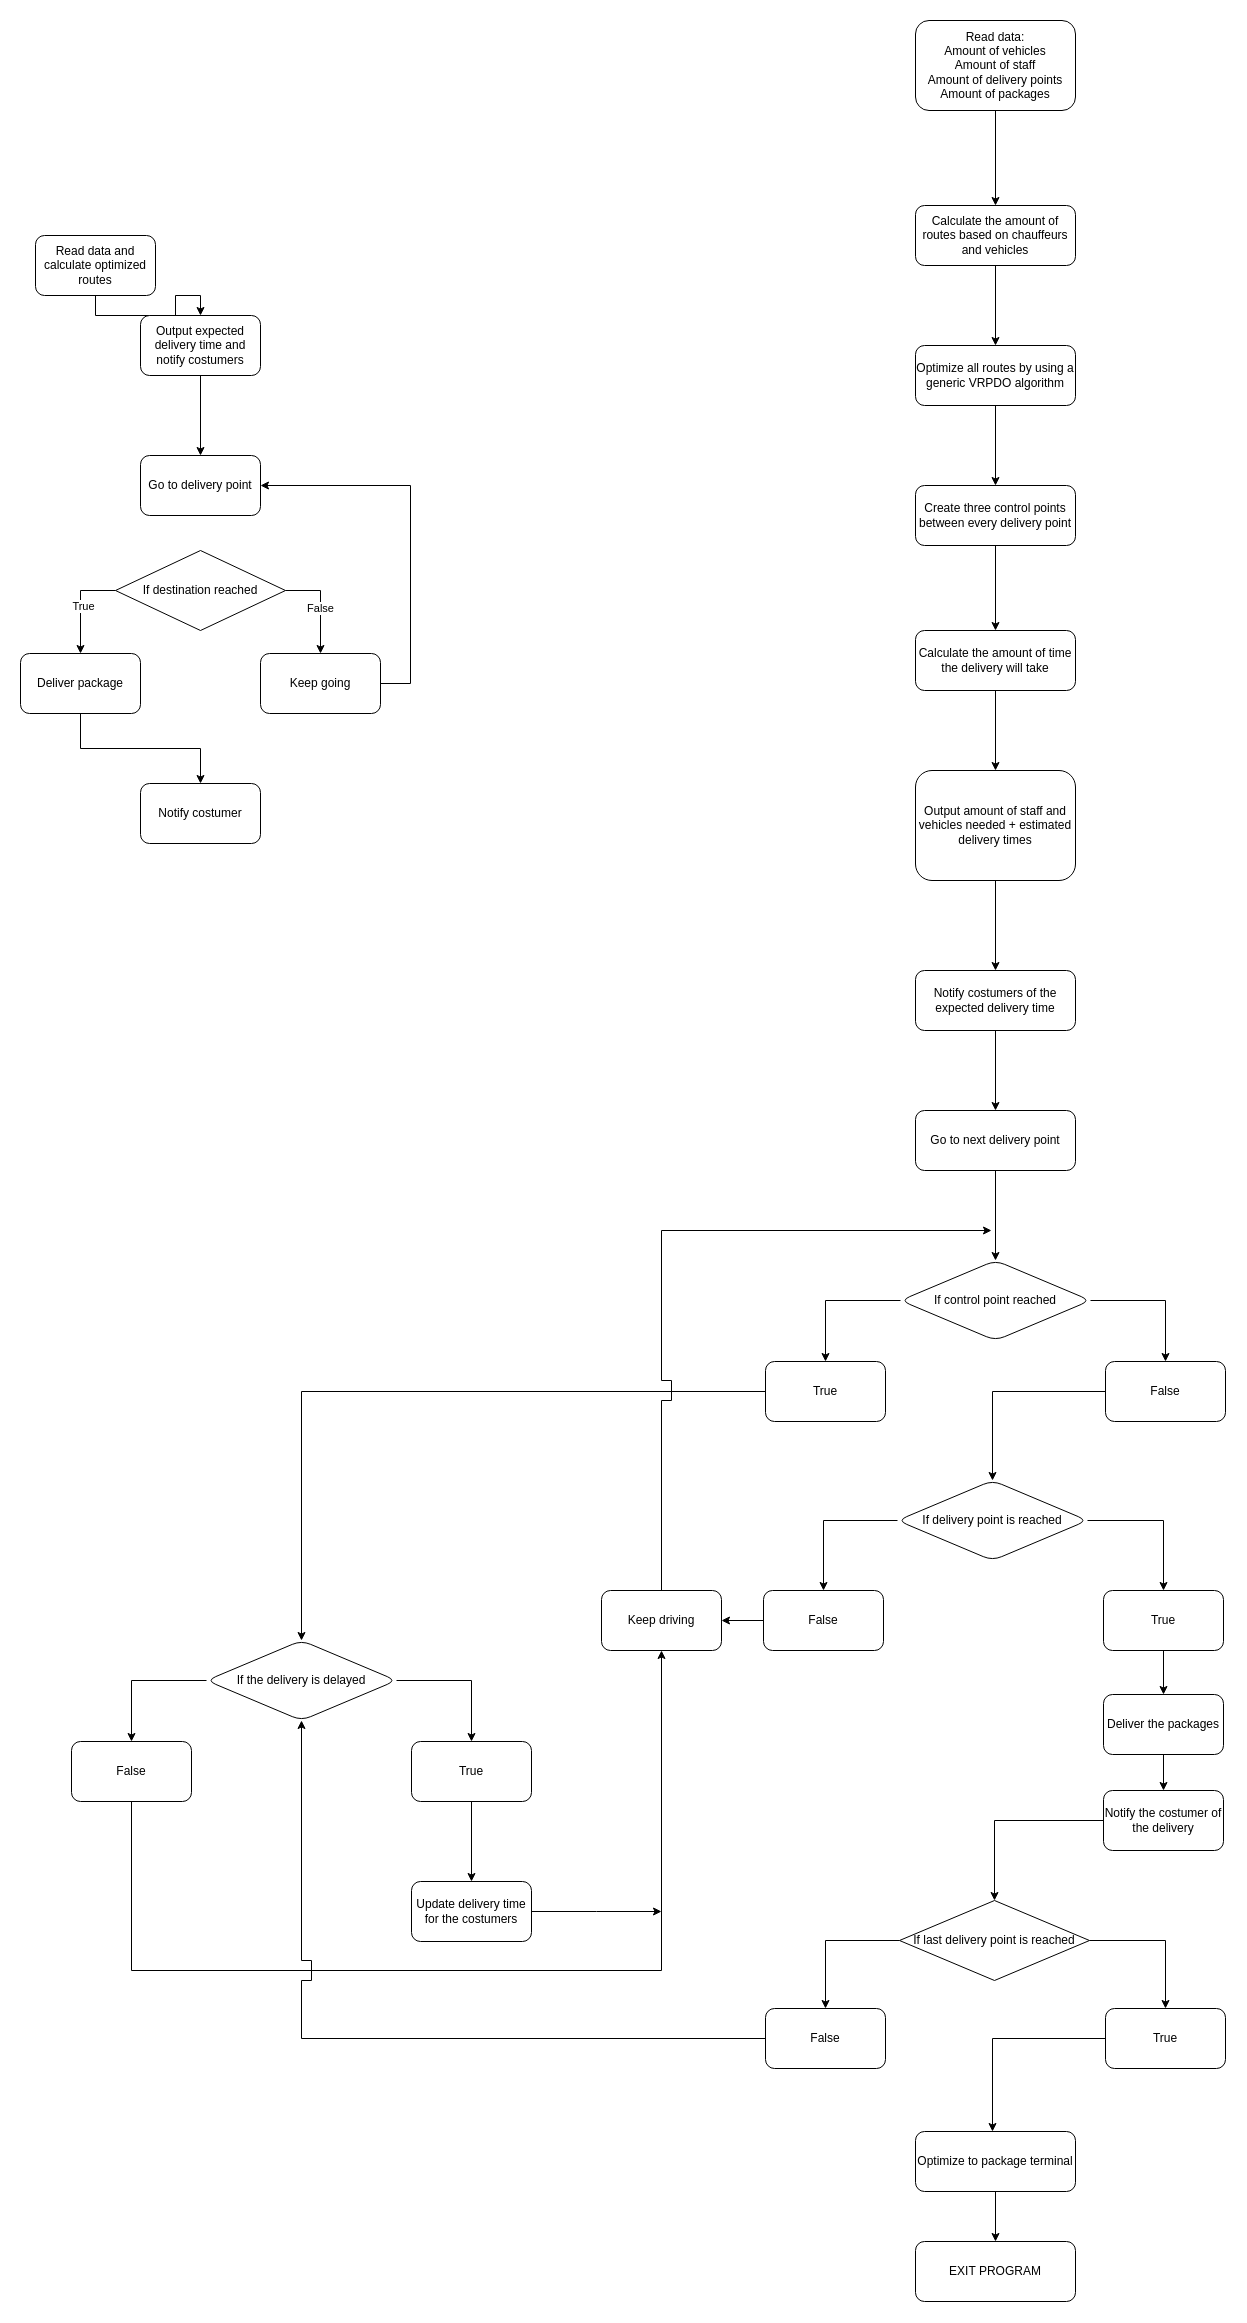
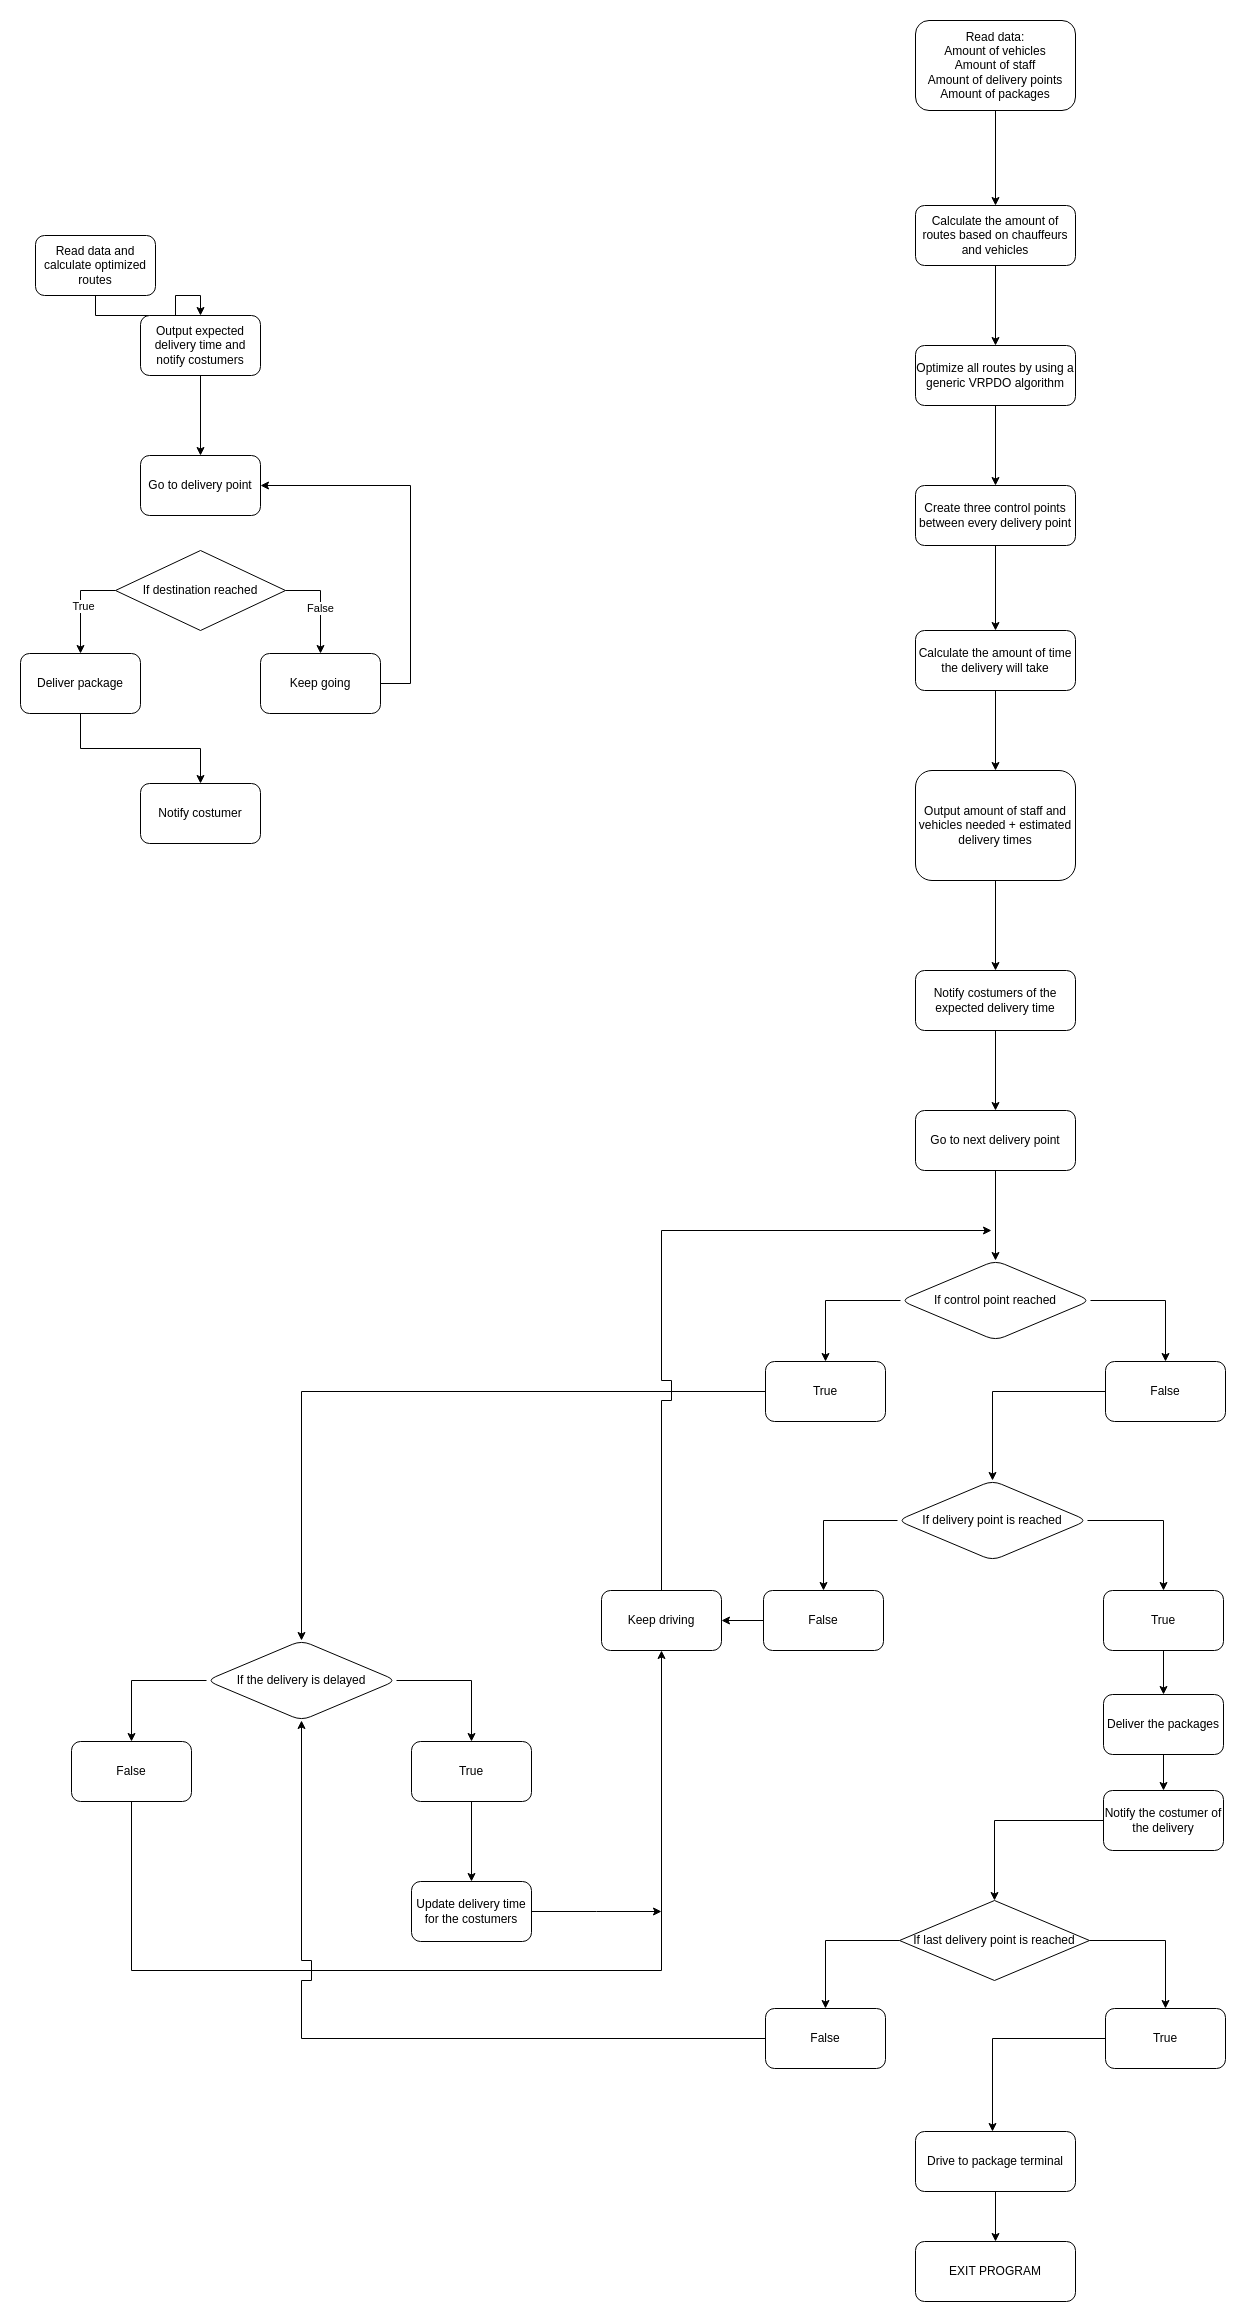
node "Optimize to package terminal": label "Optimize to package terminal" -> "Drive to package terminal"
